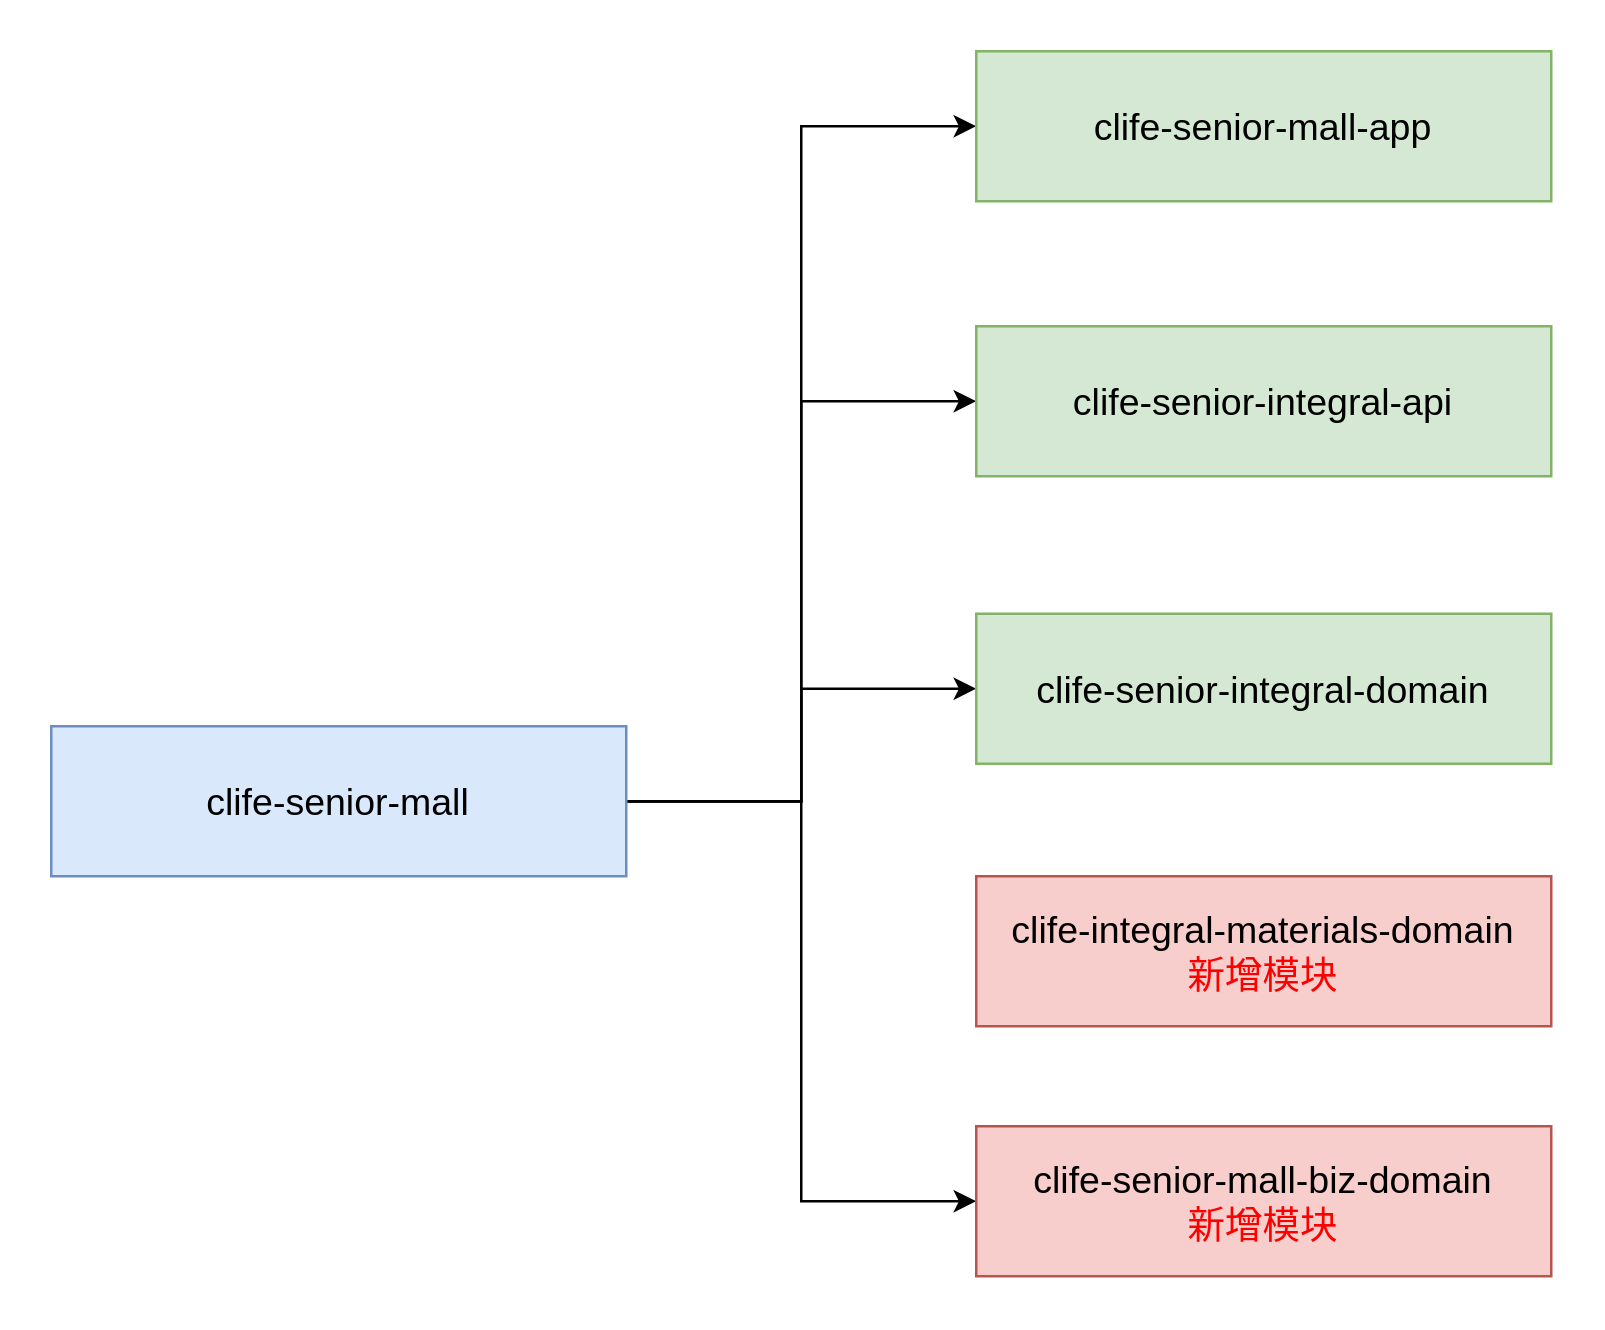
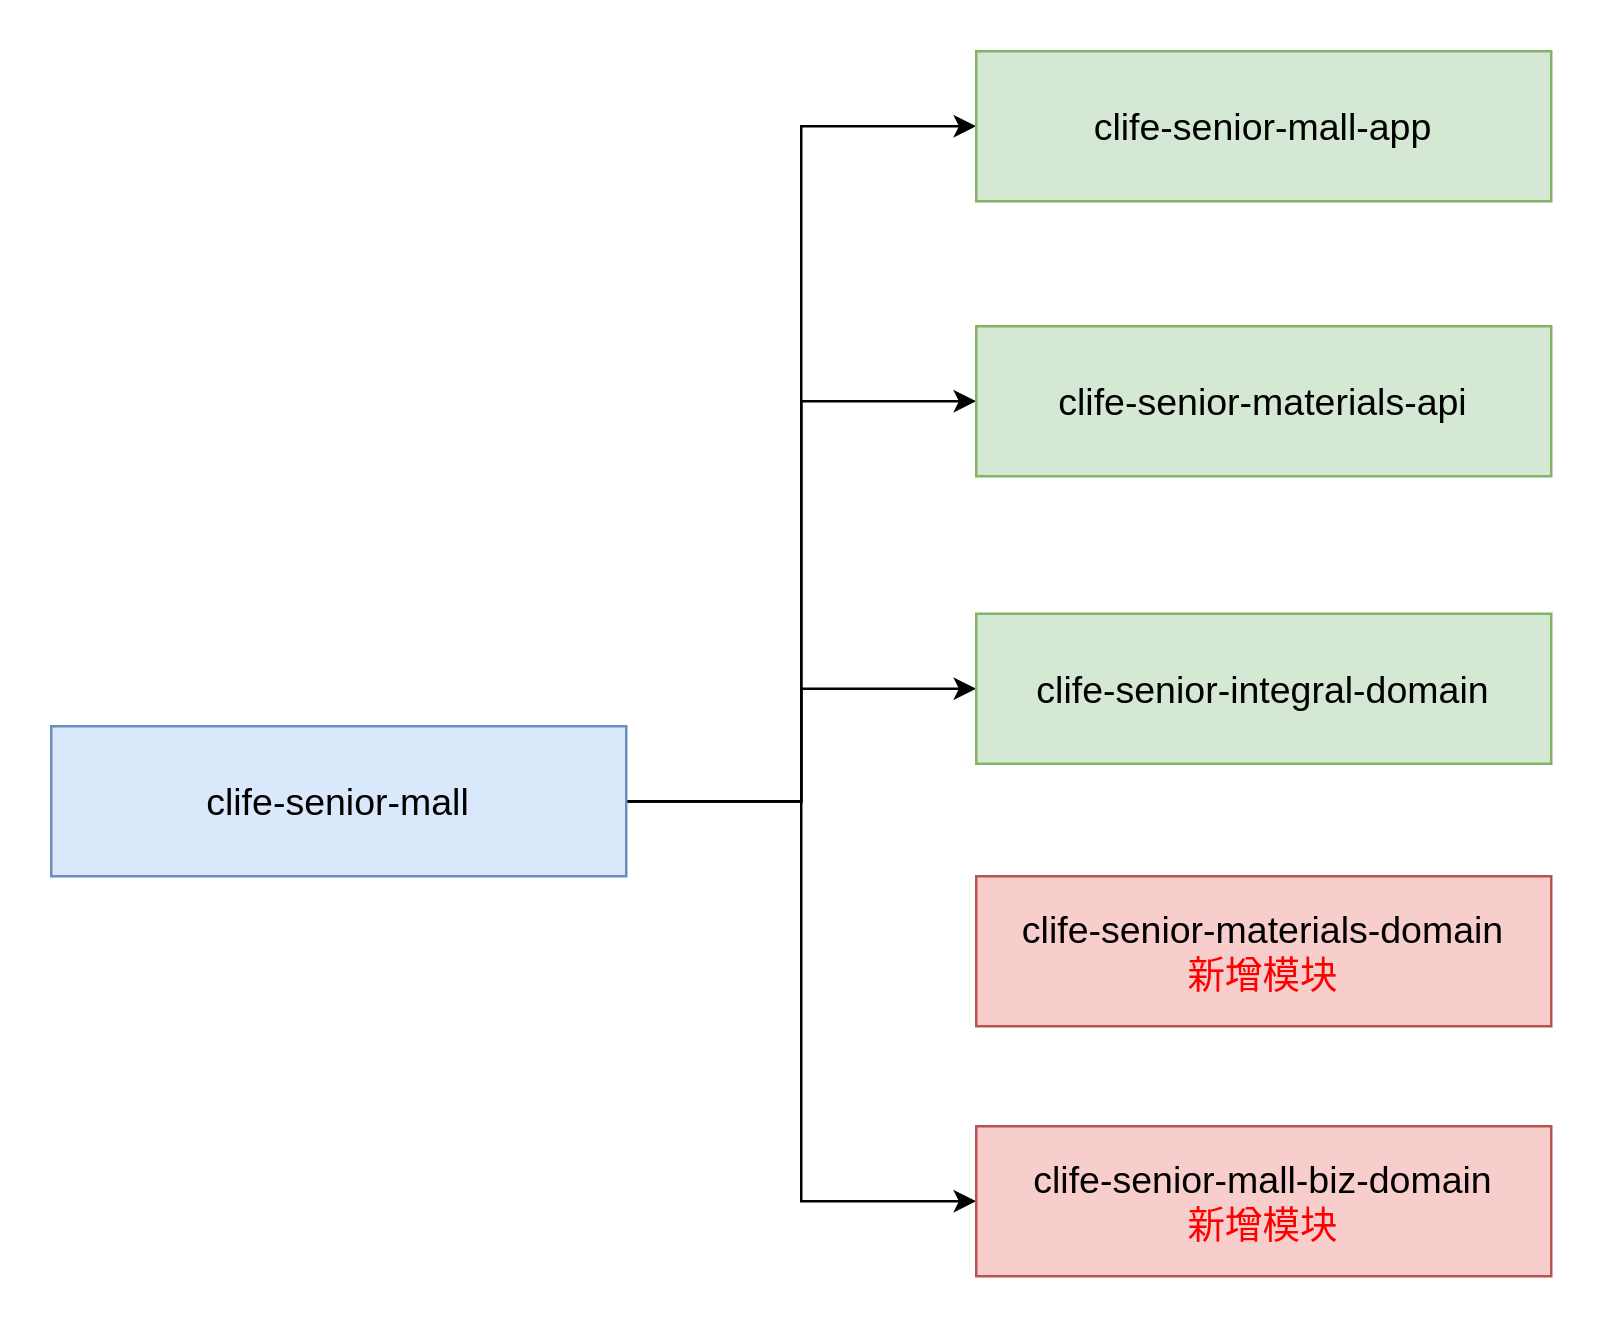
node "clife-senior-integral-api": label "clife-senior-integral-api" -> "clife-senior-materials-api"
node "clife-integral-materials-domain 新增模块": label "clife-integral-materials-domain 新增模块" -> "clife-senior-materials-domain 新增模块"
